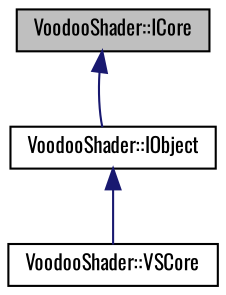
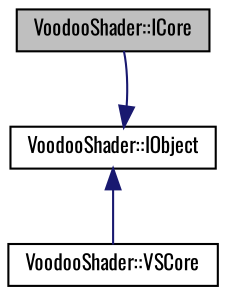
edge "VoodooShader::IObject" -> "VoodooShader::ICore": reversed
